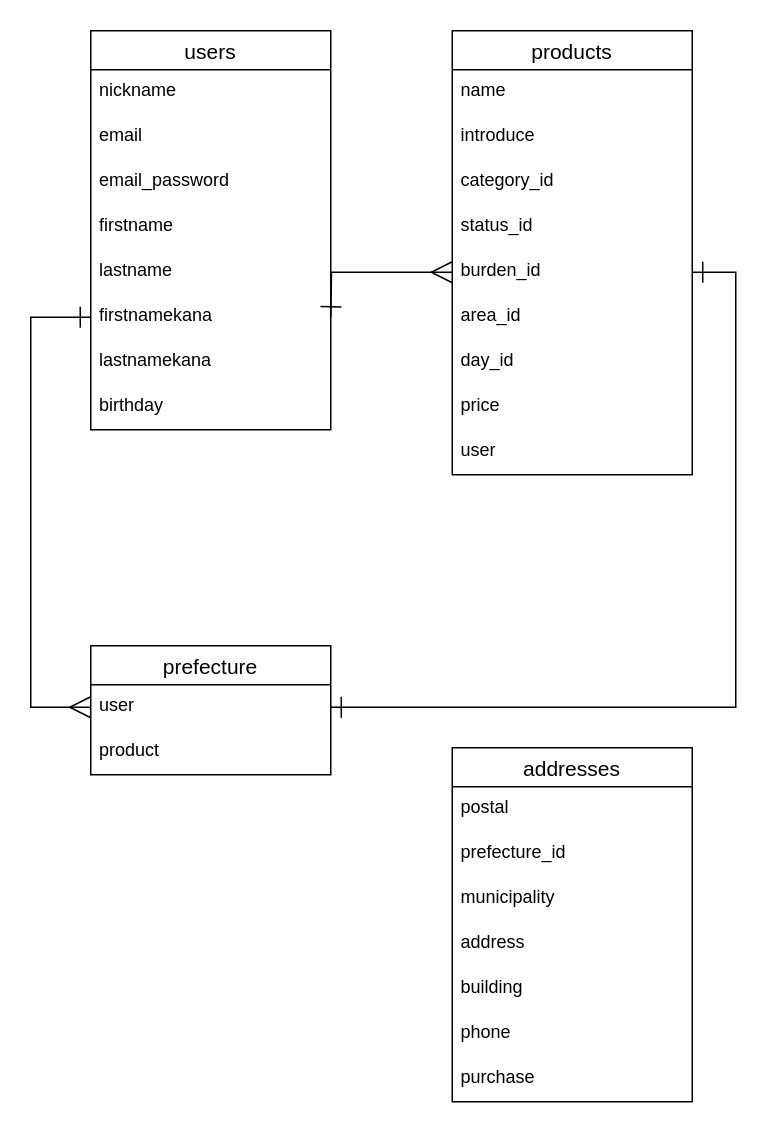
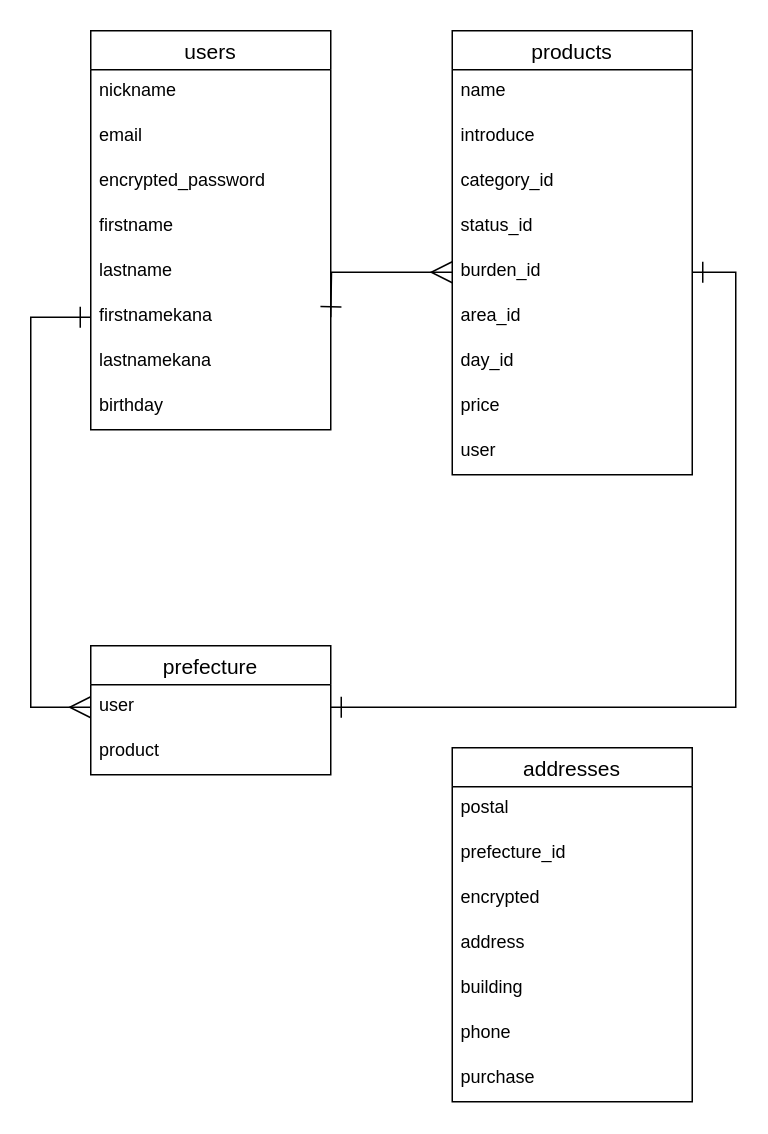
node "email_password": label "email_password" -> "encrypted_password"
node "municipality": label "municipality" -> "encrypted"
